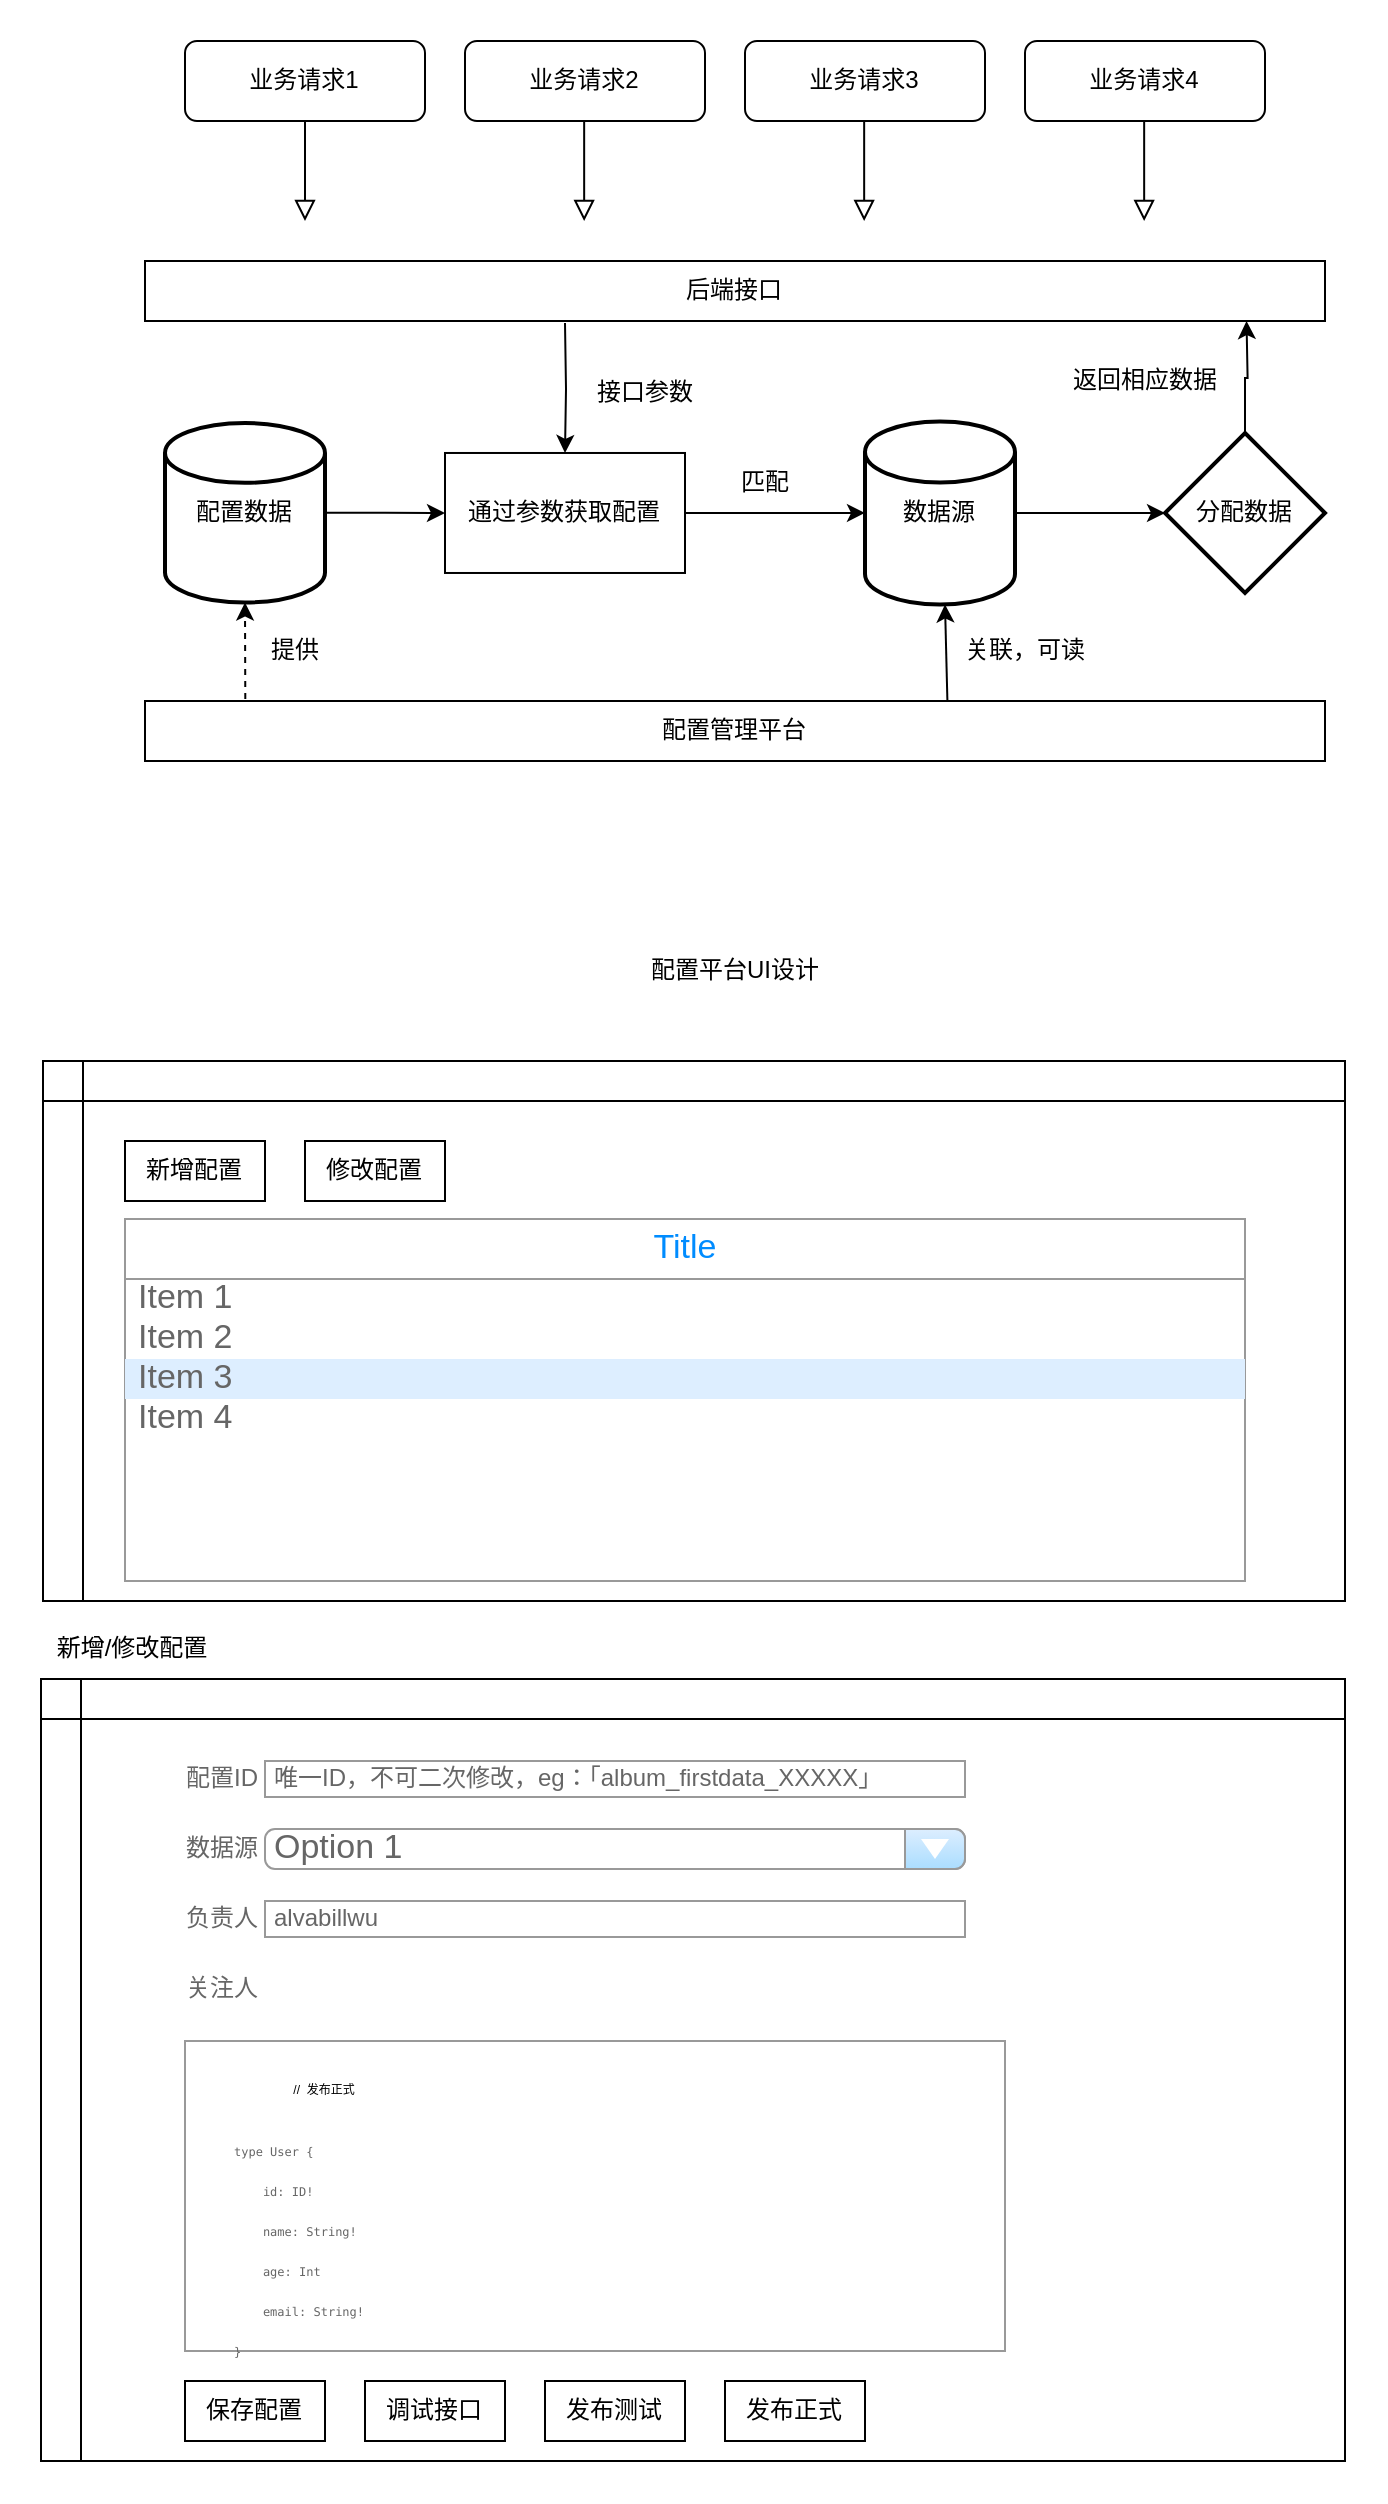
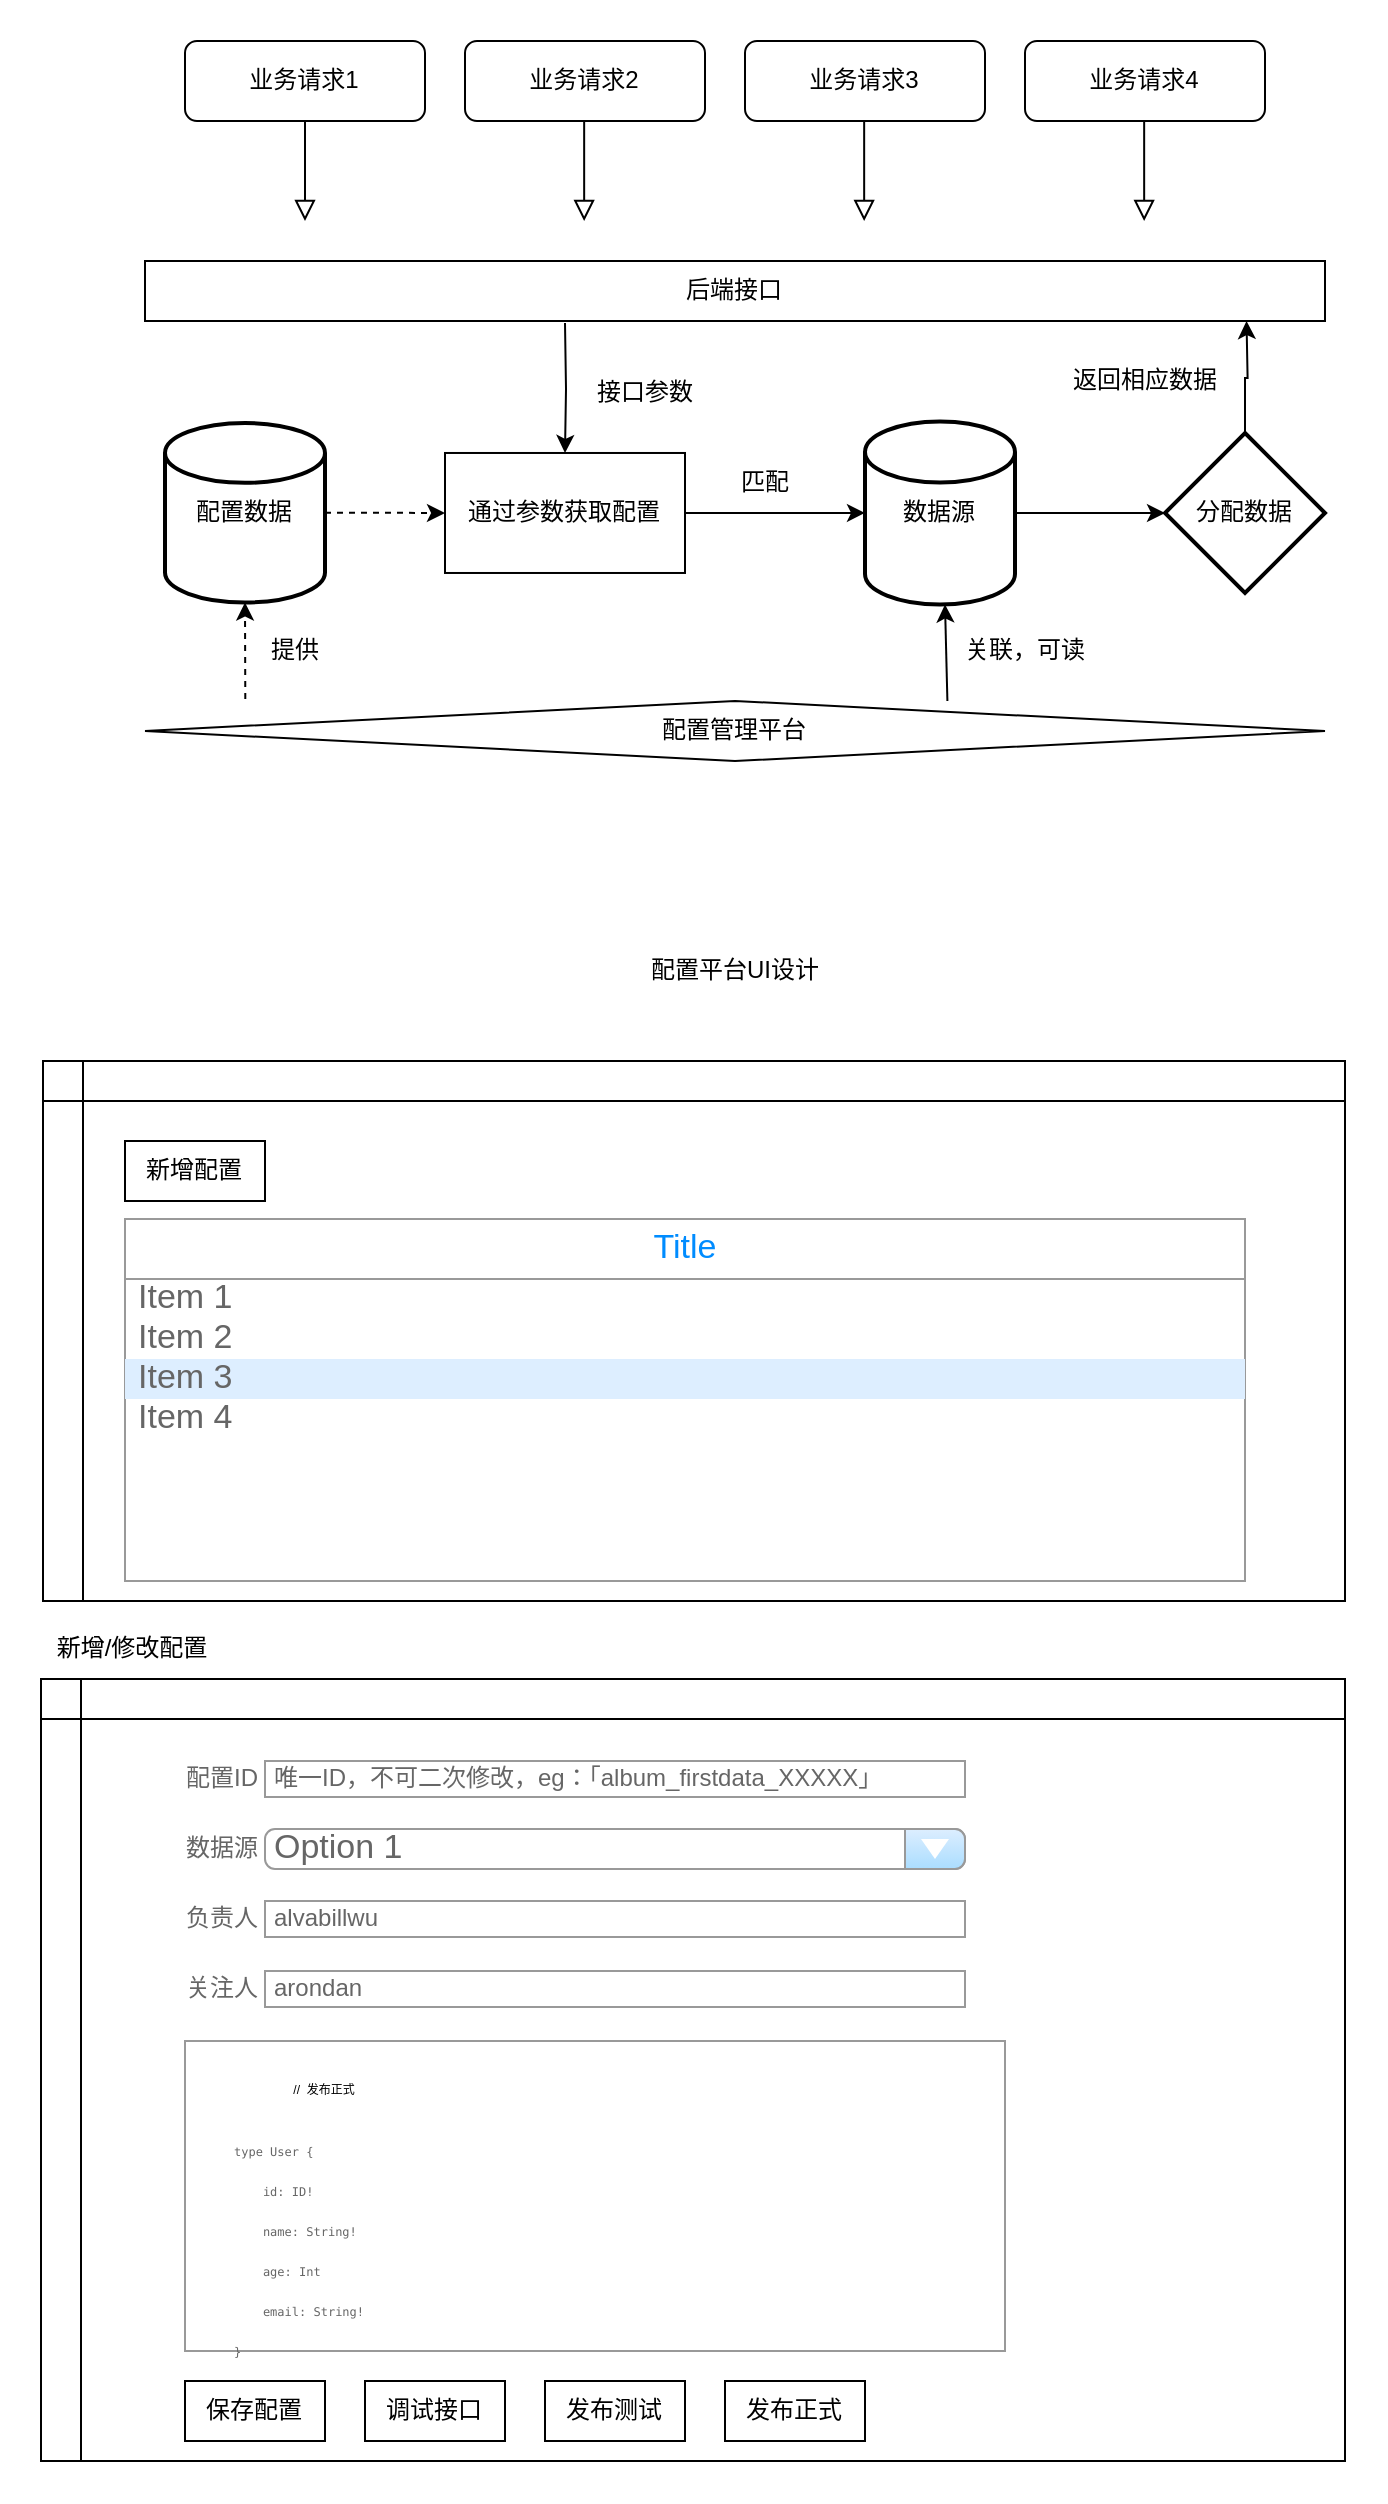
edge "配置数据" -> "通过参数获取配置": style solid -> dashed
node "配置管理平台": shape rectangle -> diamond
node "修改配置": removed
node "arondan": added
